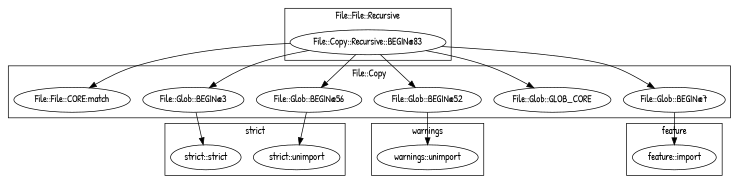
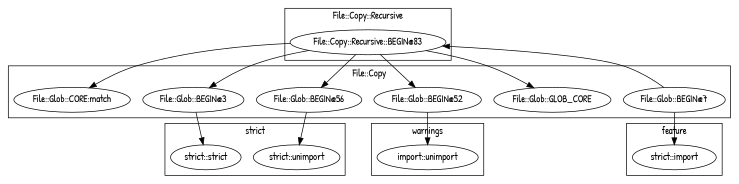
cluster "File::File::Recursive": label "File::File::Recursive" -> "File::Copy::Recursive"
edge "File::Copy::Recursive::BEGIN@83" -> "File::Glob::BEGIN@7": reversed
node "File::File::CORE:match": label "File::File::CORE:match" -> "File::Glob::CORE:match"
node "warnings::unimport": label "warnings::unimport" -> "import::unimport"
node "feature::import": label "feature::import" -> "strict::import"
